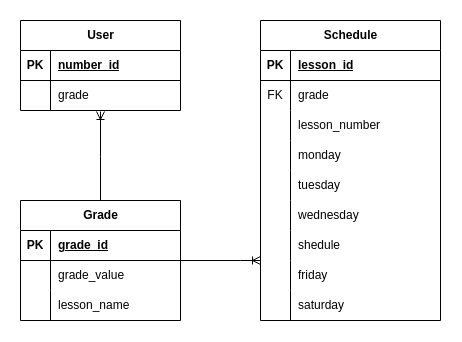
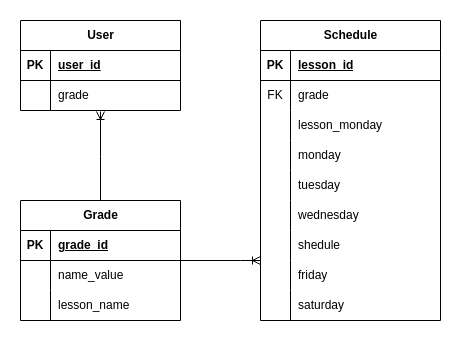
node "number_id": label "number_id" -> "user_id"
node "lesson_number": label "lesson_number" -> "lesson_monday"
node "grade_value": label "grade_value" -> "name_value"
